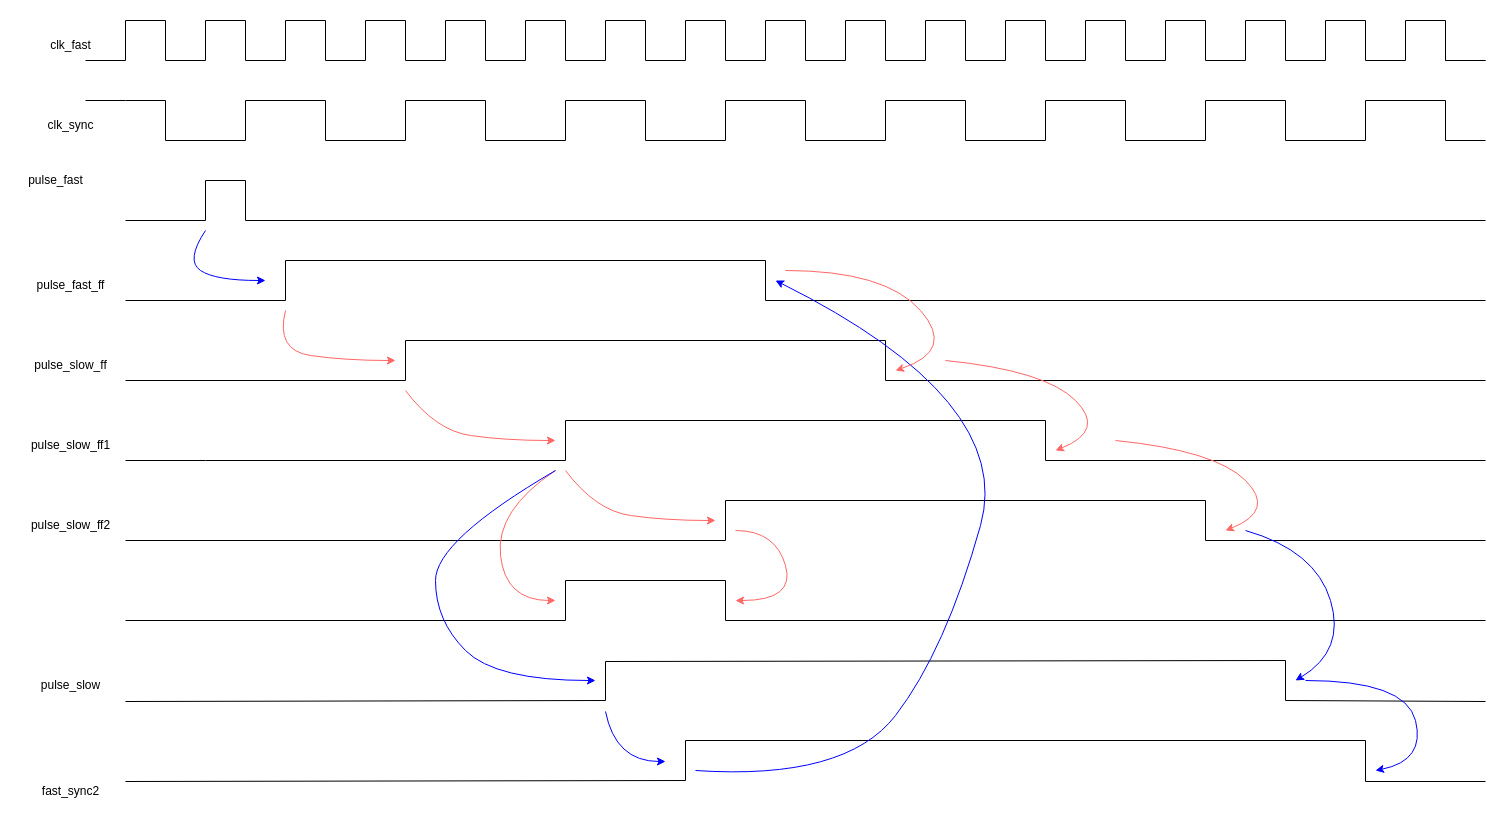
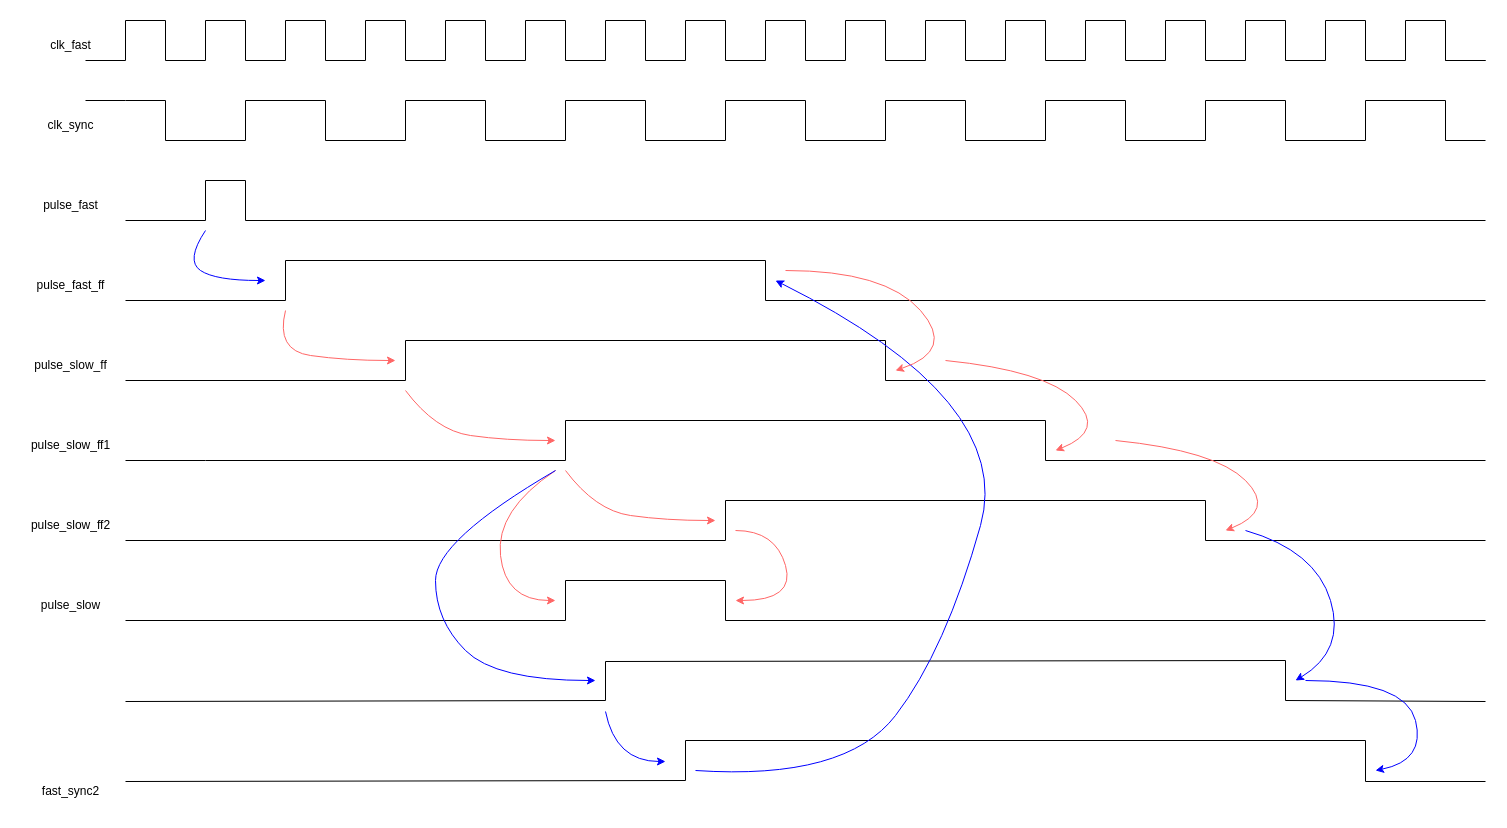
node "pulse_fast": moved (56, 181) -> (71, 206)
node "pulse_slow": moved (71, 686) -> (71, 606)
